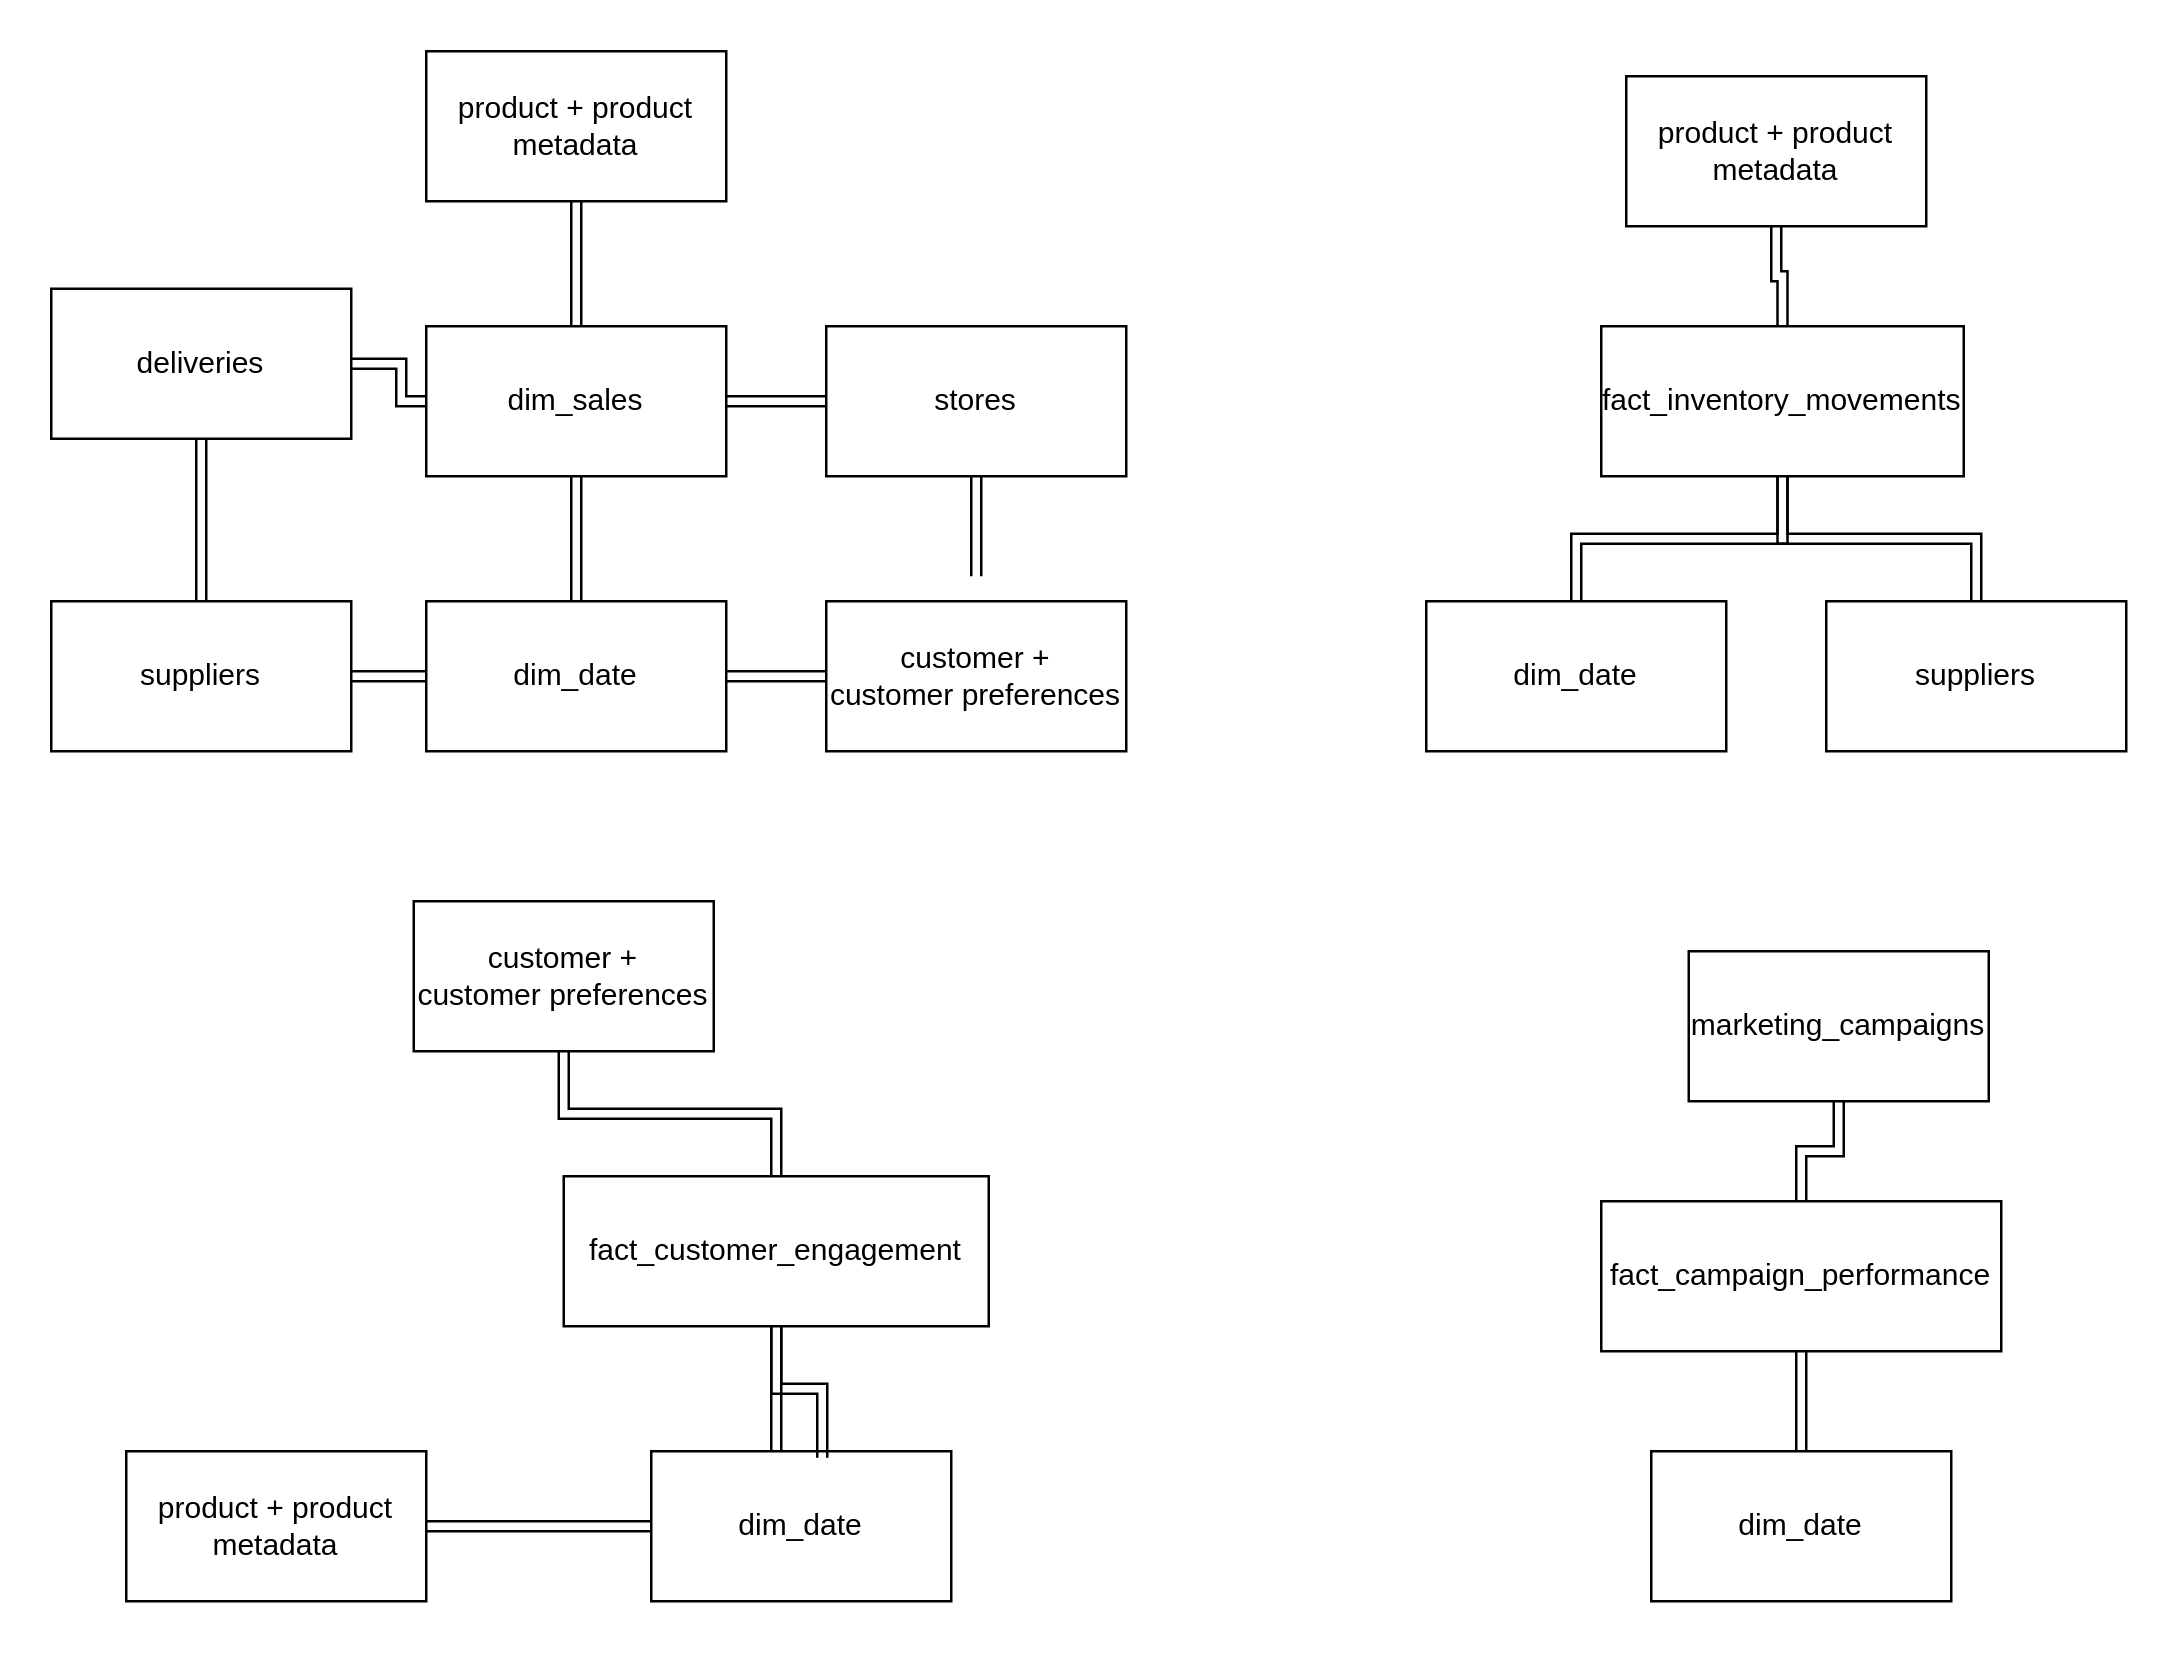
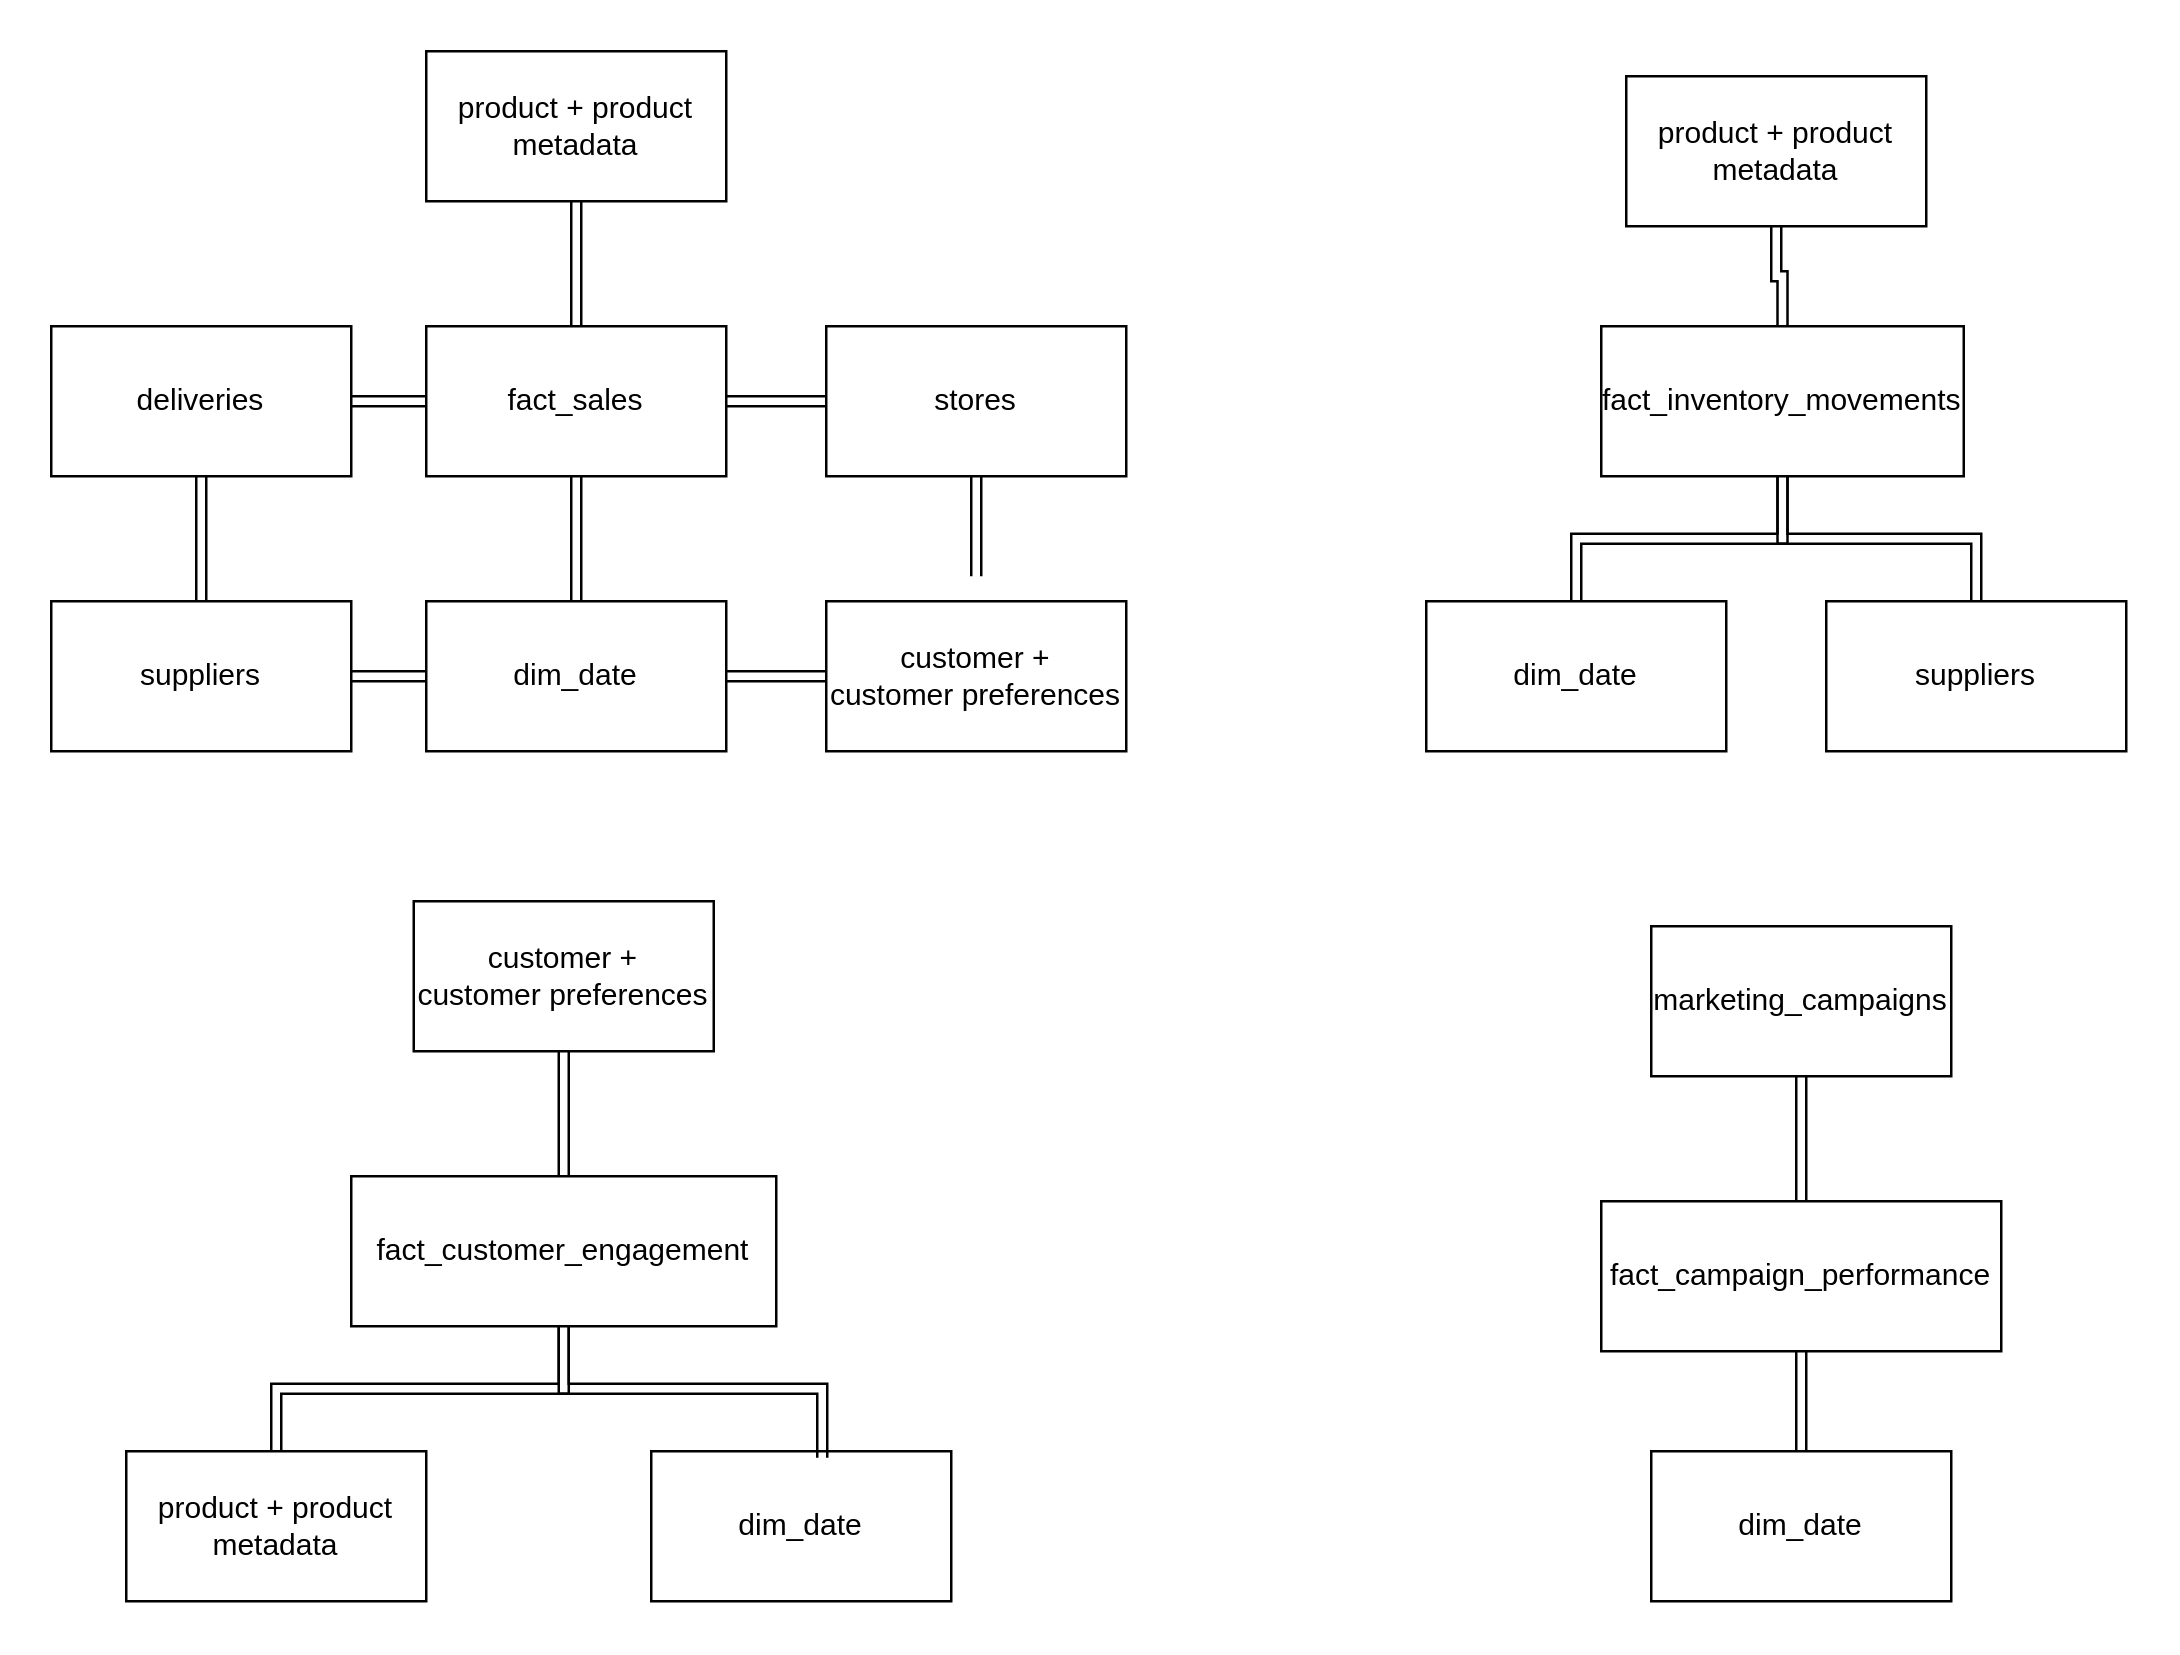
node "deliveries": moved (201, 364) -> (201, 401)
node "dim_sales": label "dim_sales" -> "fact_sales"
node "marketing_campaigns": moved (1839, 1026) -> (1801, 1001)
node "fact_customer_engagement": moved (776, 1251) -> (564, 1251)
